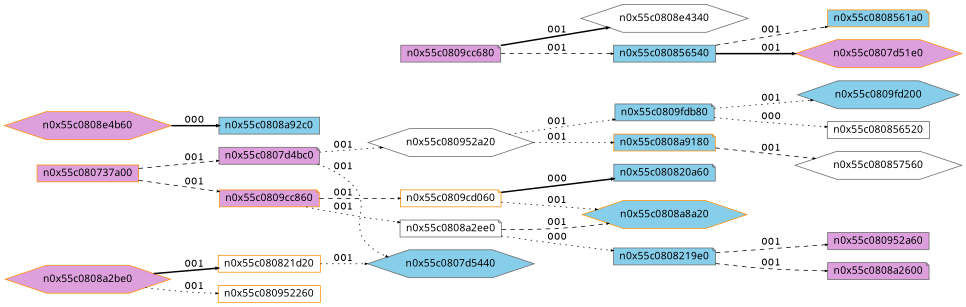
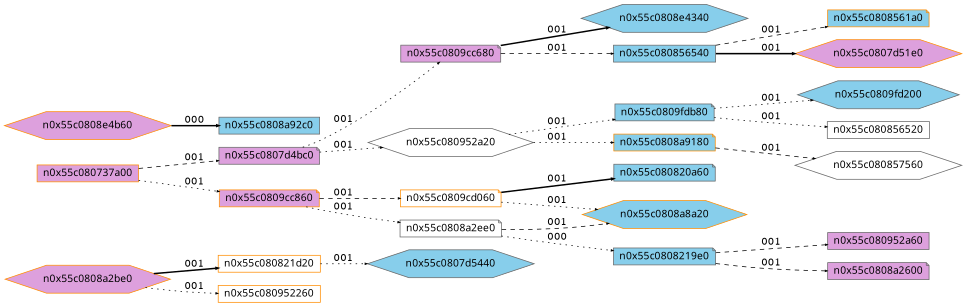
node "n0x55c0808e4340": fillcolor white -> skyblue
edge "n0x55c0809fdb80" -> "n0x55c080856520": label "000" -> "001"
edge "n0x55c0809cd060" -> "n0x55c080820a60": label "000" -> "001"
edge "n0x55c080737a00" -> "n0x55c0809cc860": style dashed -> dotted
edge "n0x55c0807d4bc0" -> "n0x55c0807d5440": now "n0x55c0807d4bc0" -> "n0x55c0809cc680"
